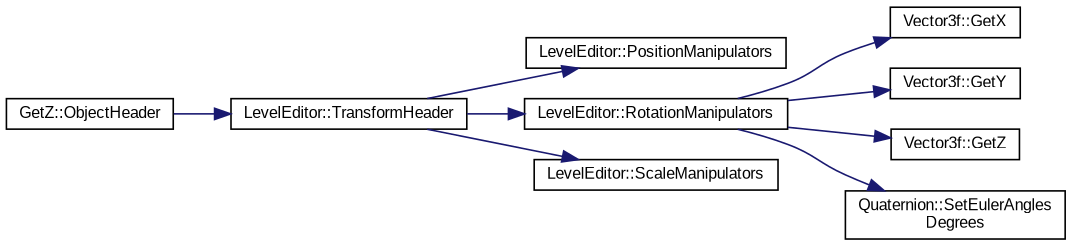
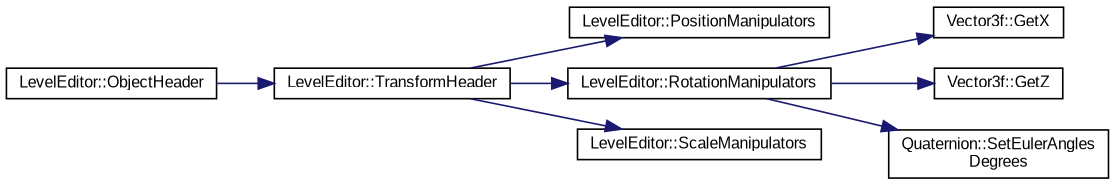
node "Vector3f::GetY": removed
node "GetZ::ObjectHeader": label "GetZ::ObjectHeader" -> "LevelEditor::ObjectHeader"
